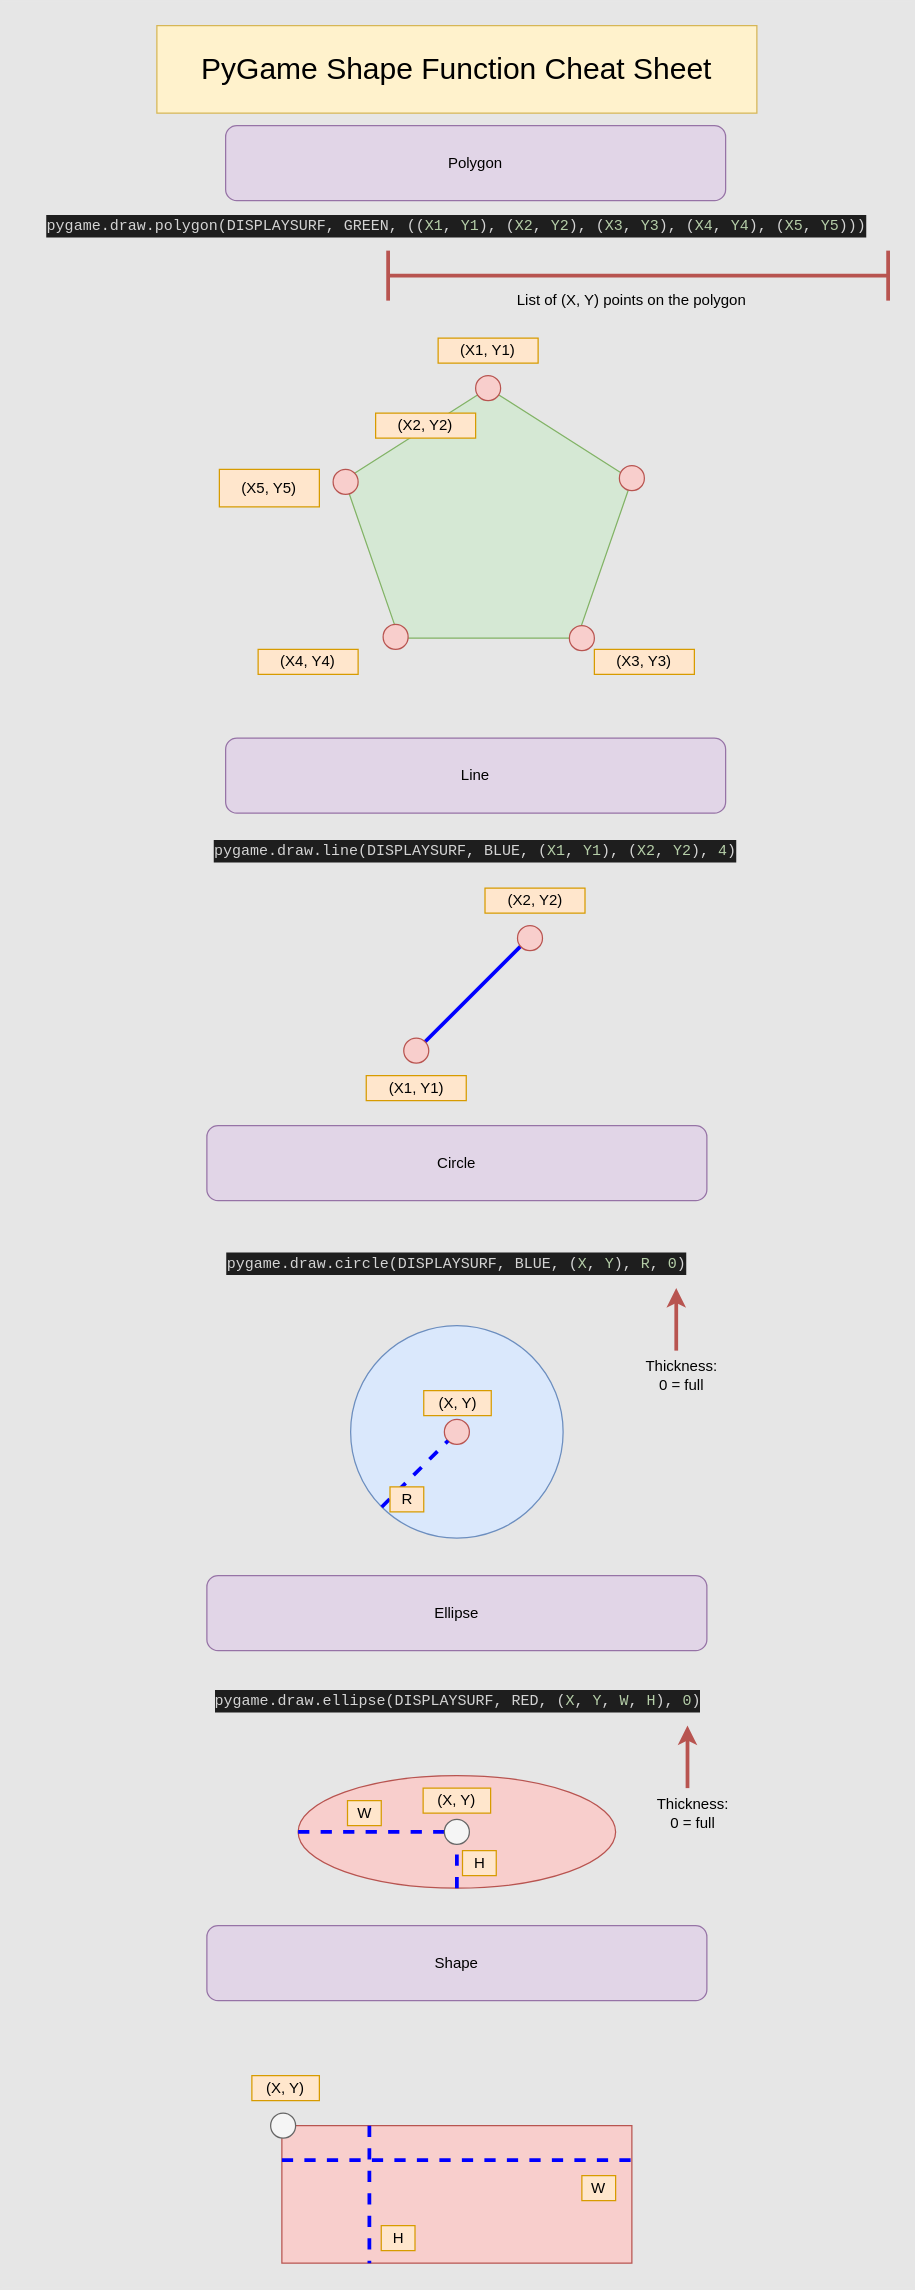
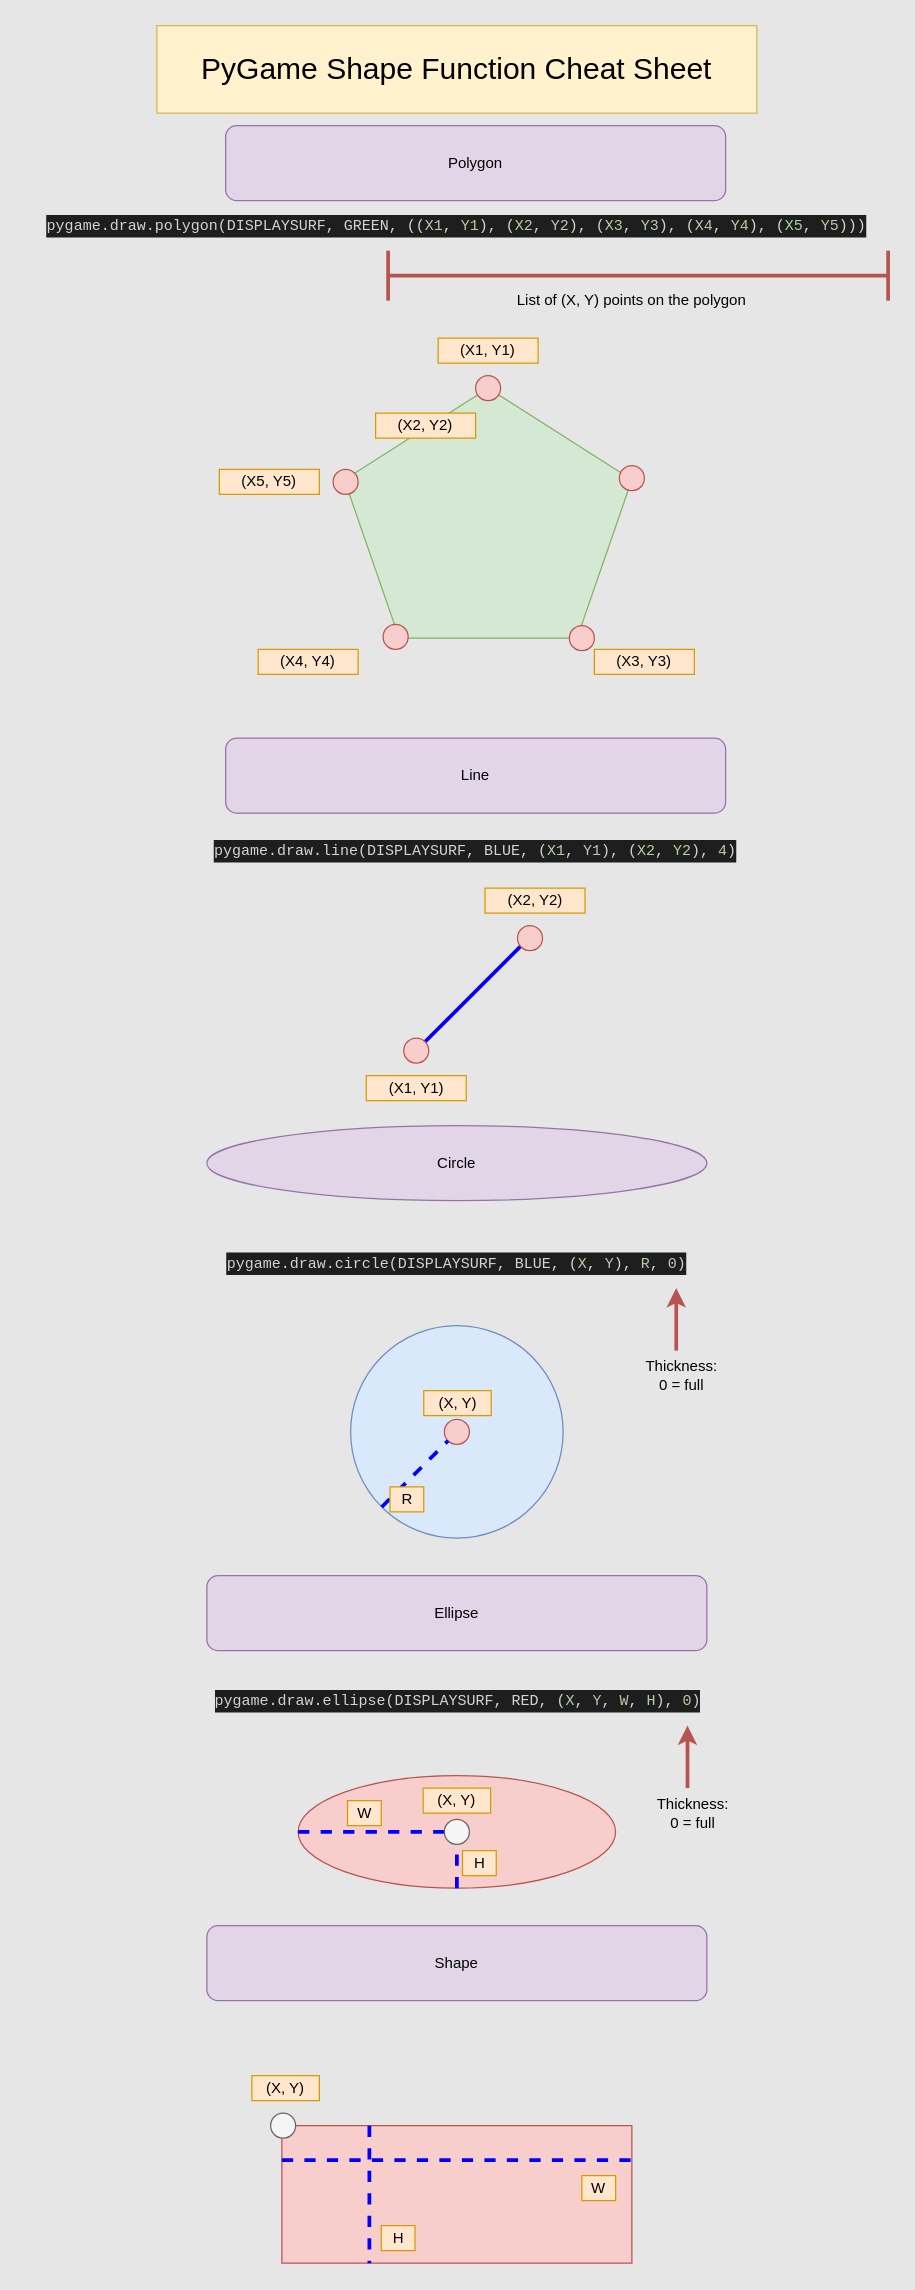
node "(X5, Y5)": size 100x38 -> 100x25
node "Circle": shape rounded rectangle -> ellipse
